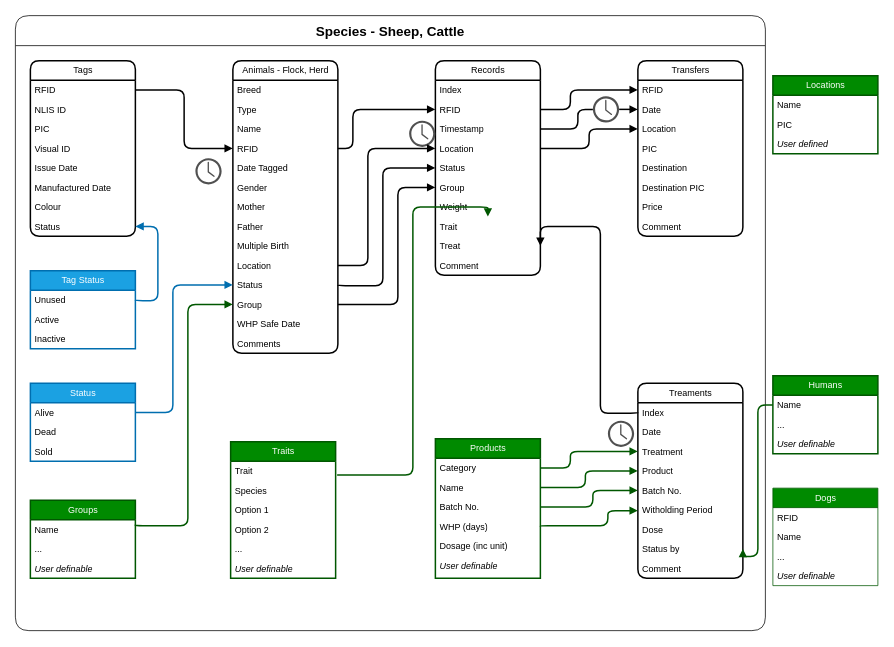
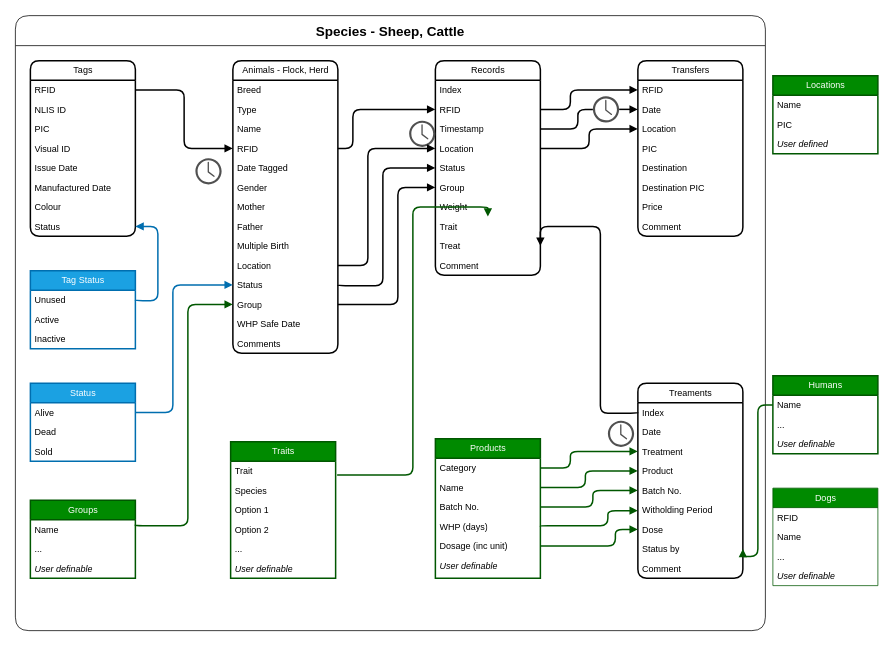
edge "Dosage (inc unit)" -> "Dose": added
